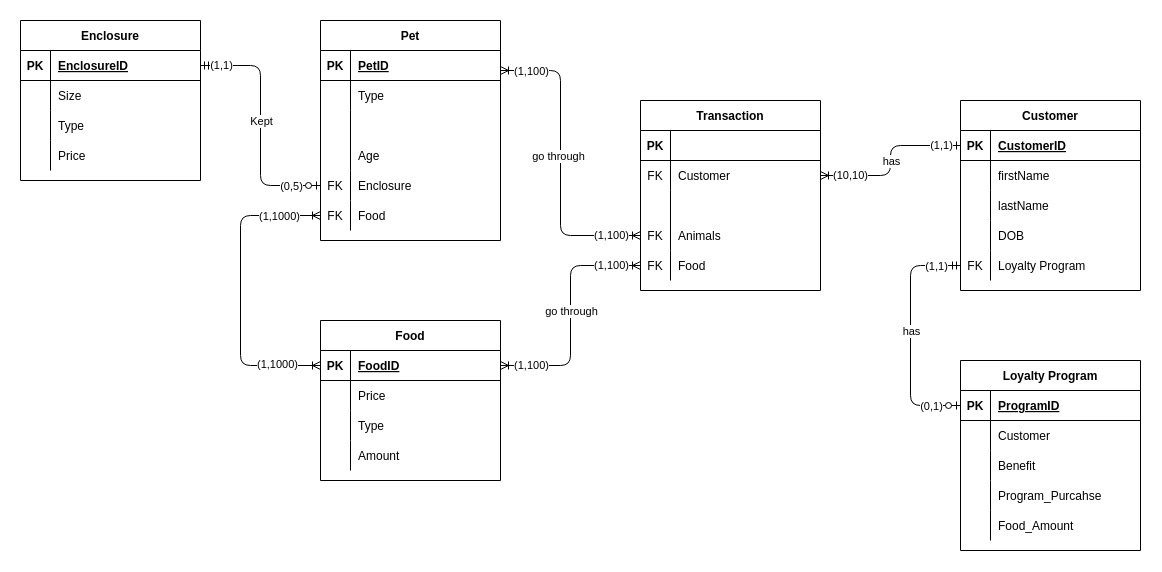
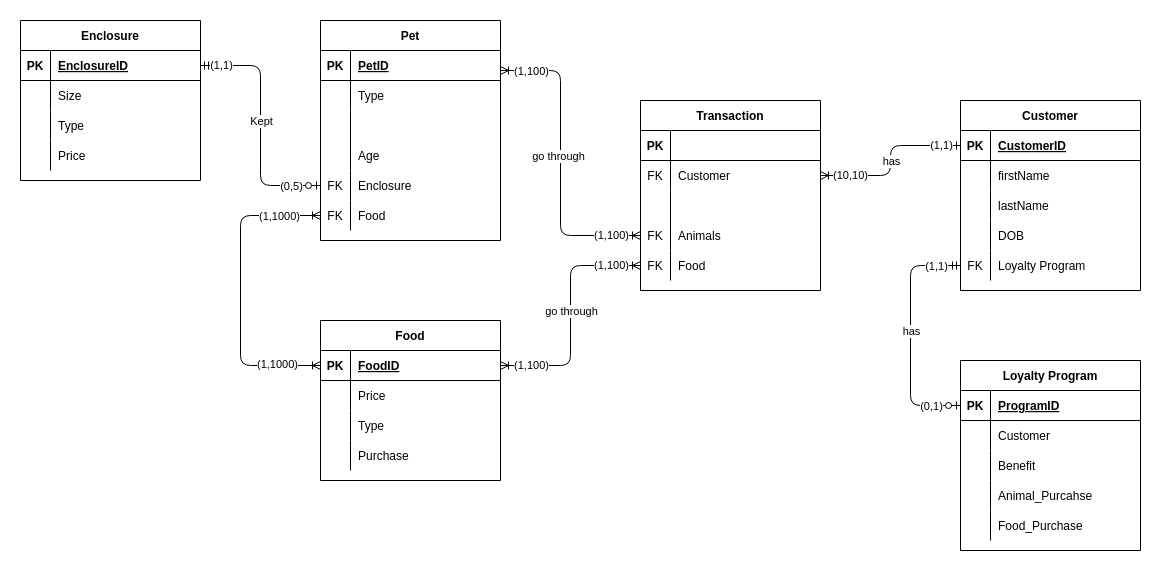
node "Amount": label "Amount" -> "Purchase"
node "Program_Purcahse": label "Program_Purcahse" -> "Animal_Purcahse"
node "Food_Amount": label "Food_Amount" -> "Food_Purchase"
